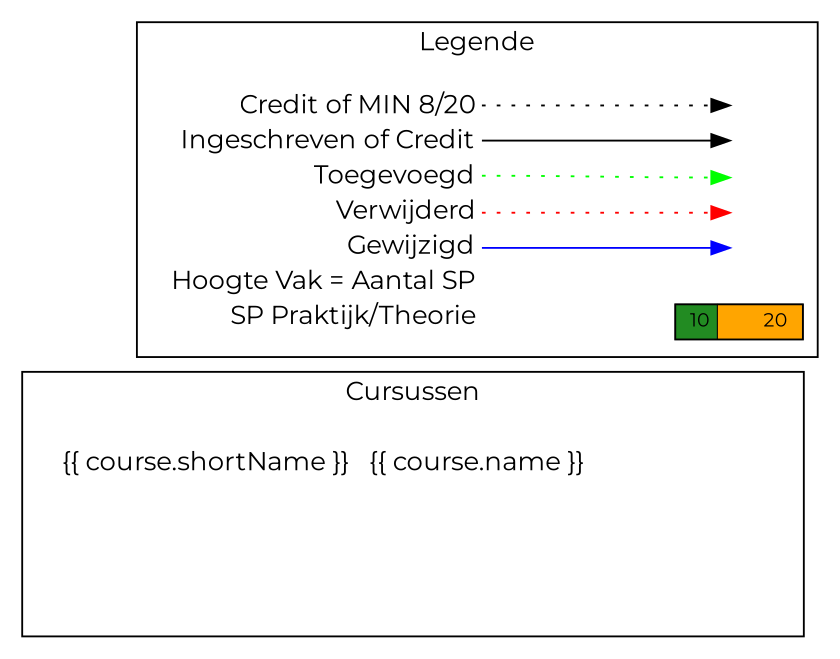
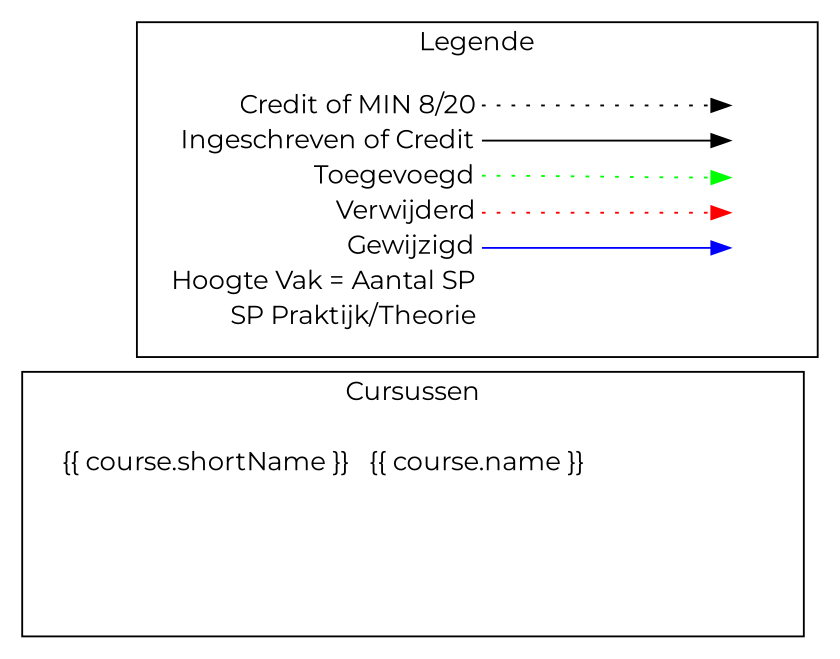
node "10             20": removed
